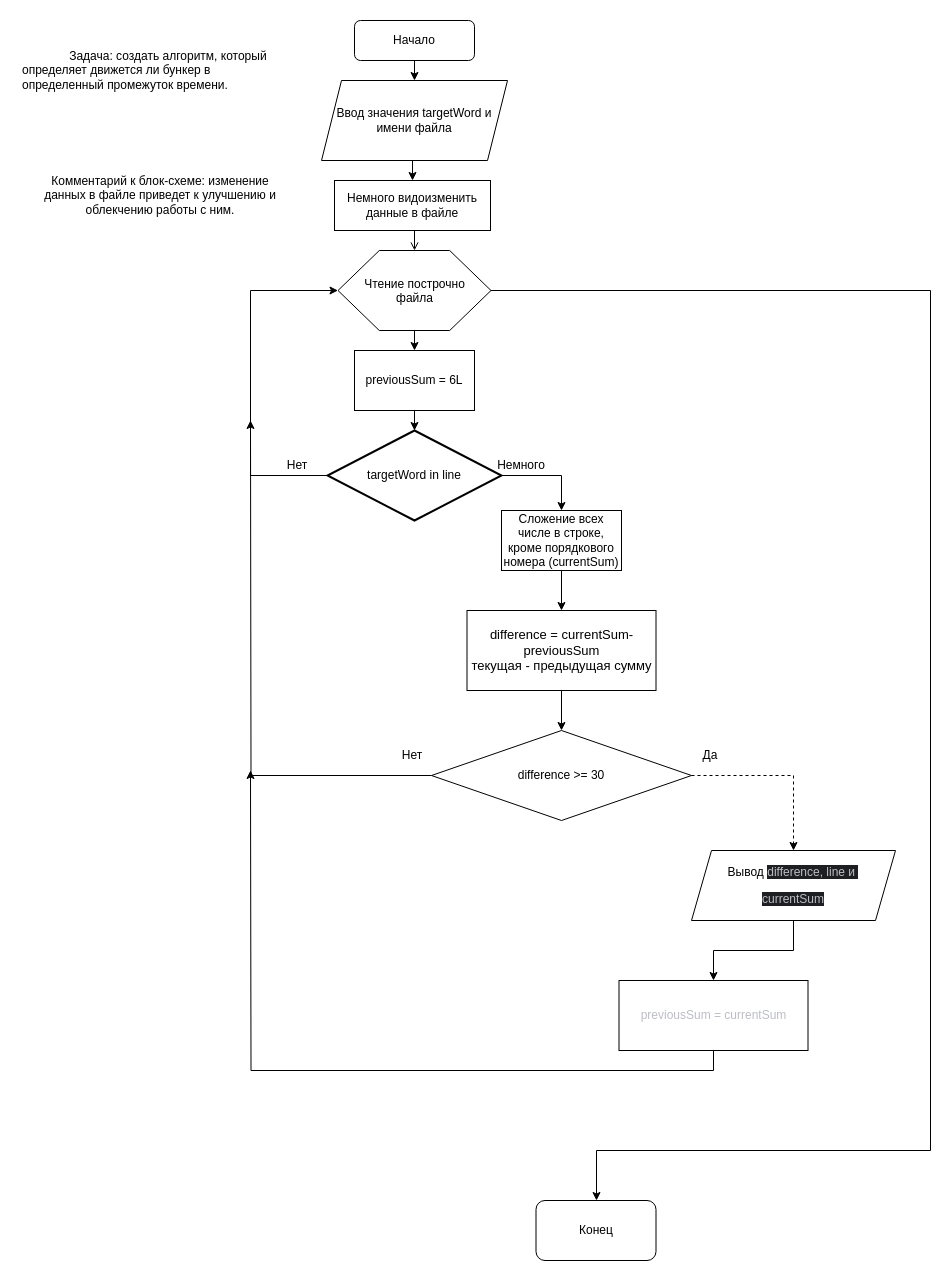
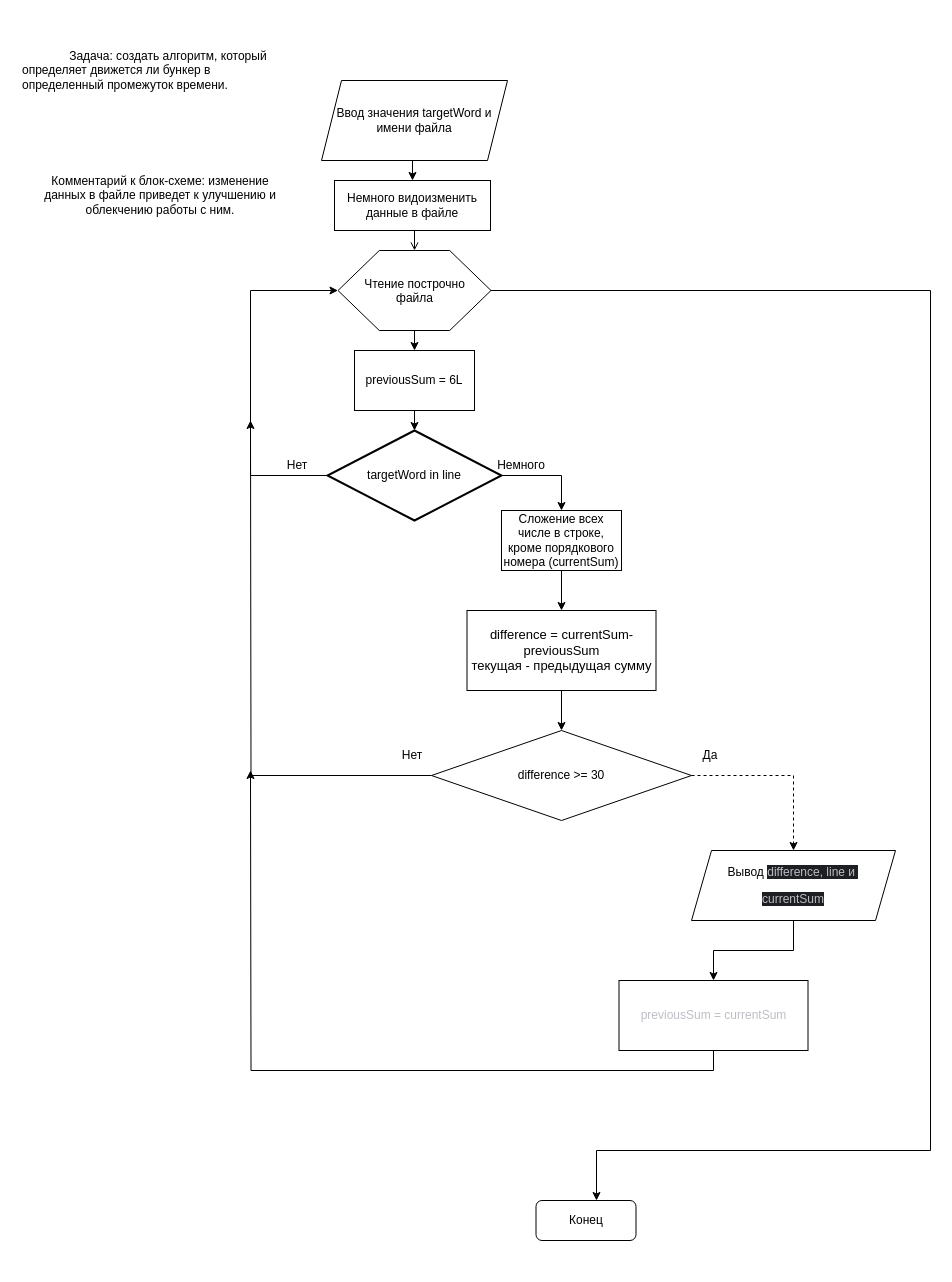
node "Начало": removed
edge "Начало" -> "Ввод значения targetWord и имени файла": removed
node "Конец": size 120x60 -> 100x40
